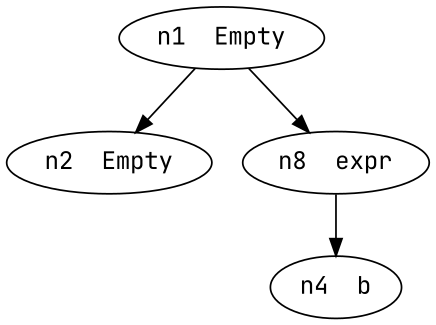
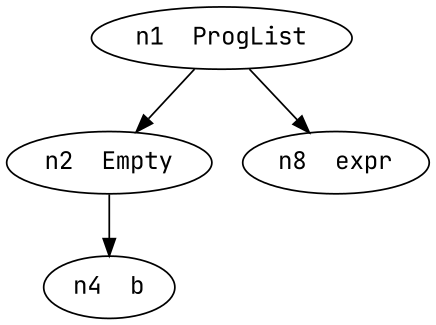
node "n1  Empty": label "n1  Empty" -> "n1  ProgList"
edge "n8  expr" -> "n4  b": now "n2  Empty" -> "n4  b"
